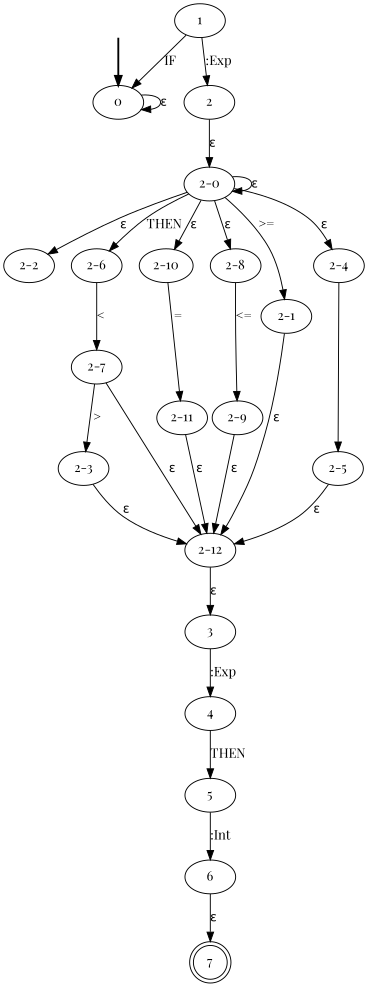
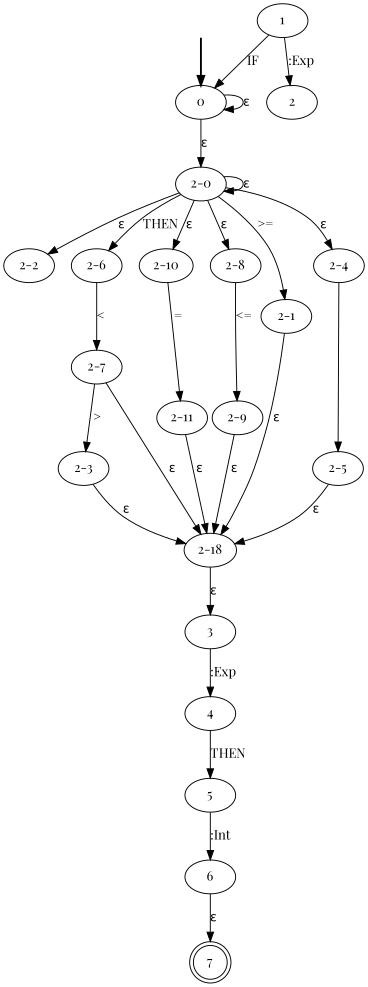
edge "2" -> "2-0": now "0" -> "2-0"
node "2-12": label "2-12" -> "2-18"
